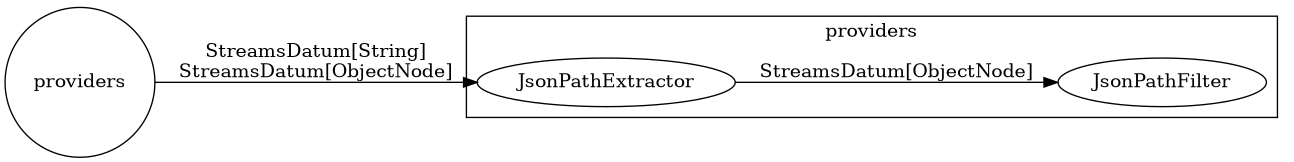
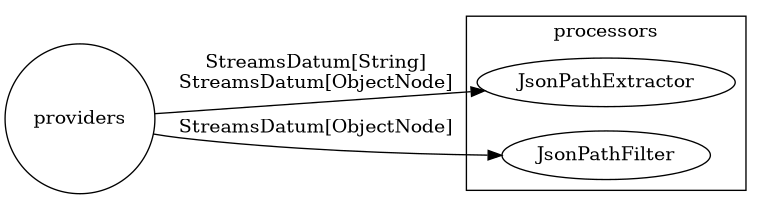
cluster "providers": label "providers" -> "processors"
edge "JsonPathExtractor" -> "JsonPathFilter": now "providers" -> "JsonPathFilter"
